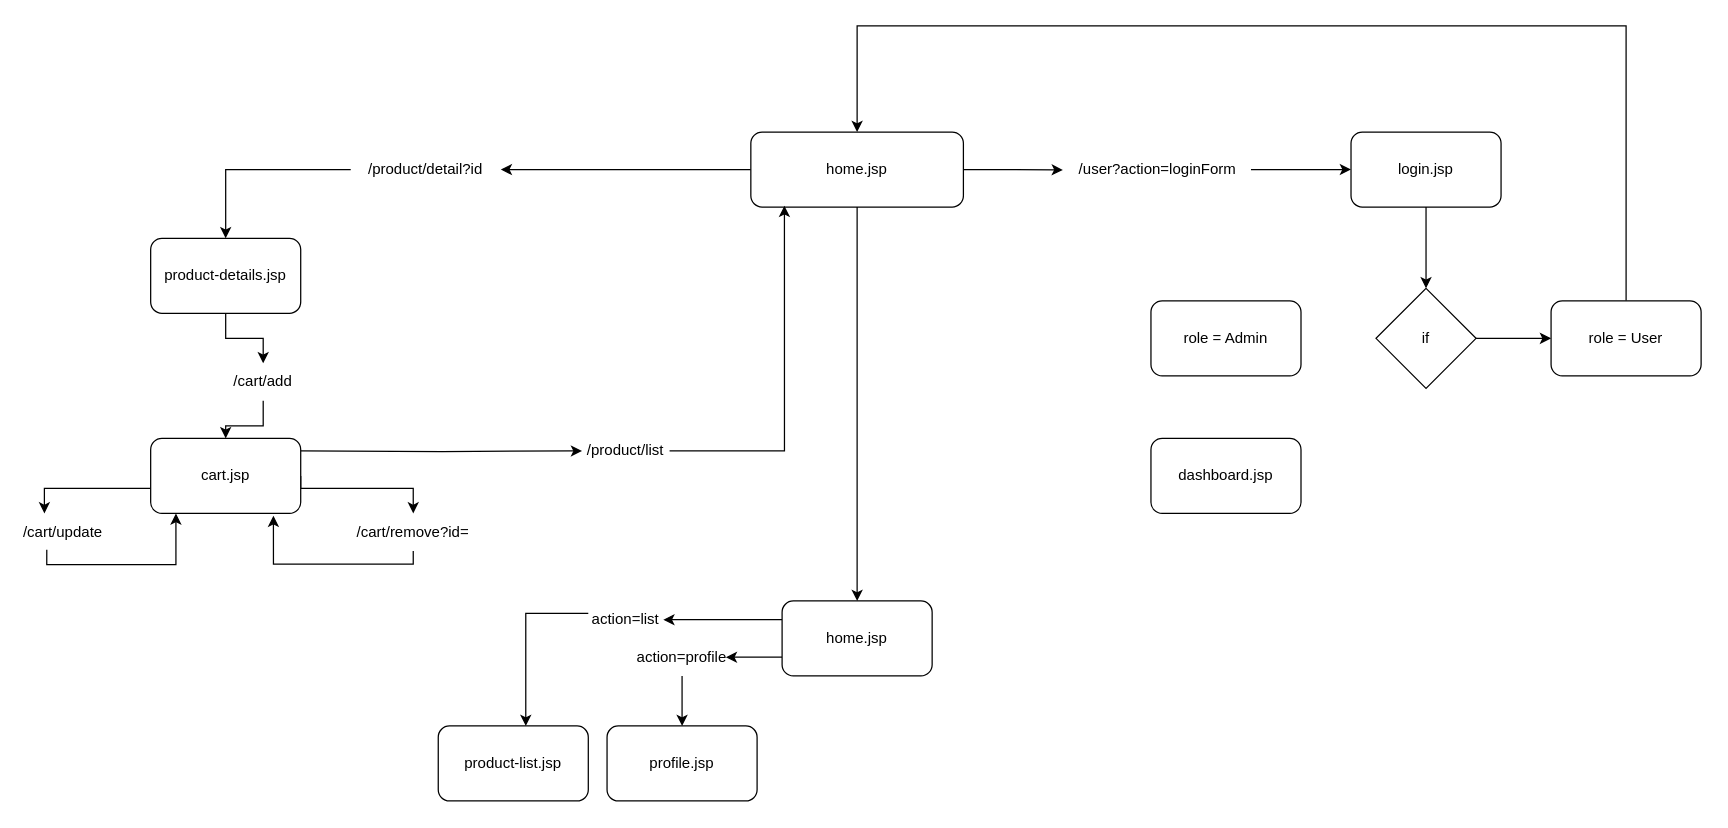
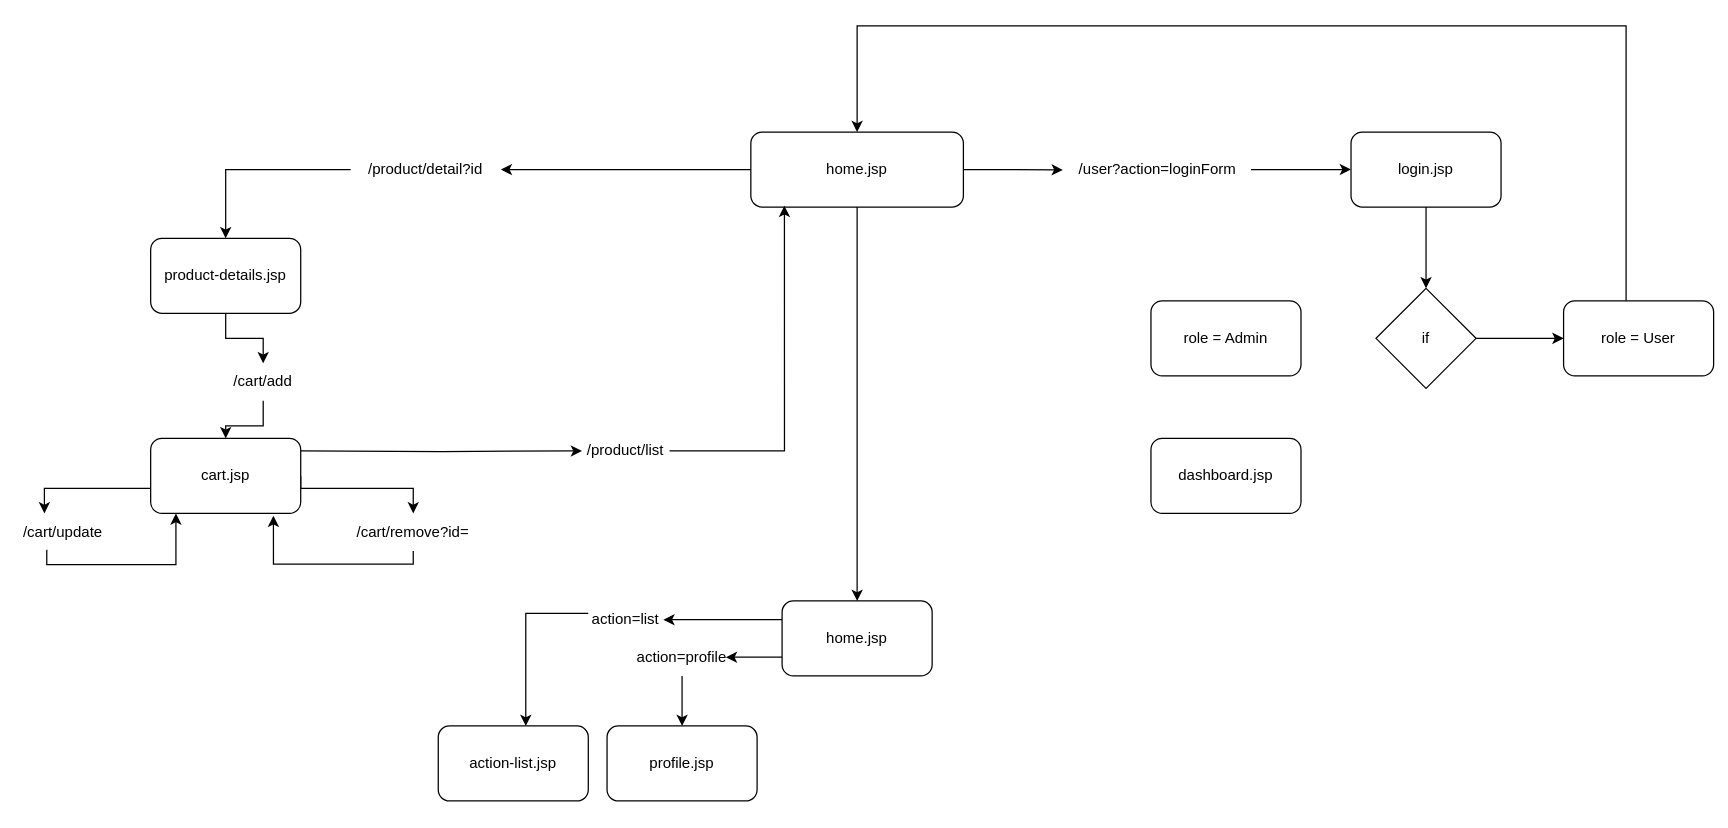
node "role = User": moved (1626, 338) -> (1638, 338)
node "product-list.jsp": label "product-list.jsp" -> "action-list.jsp"
